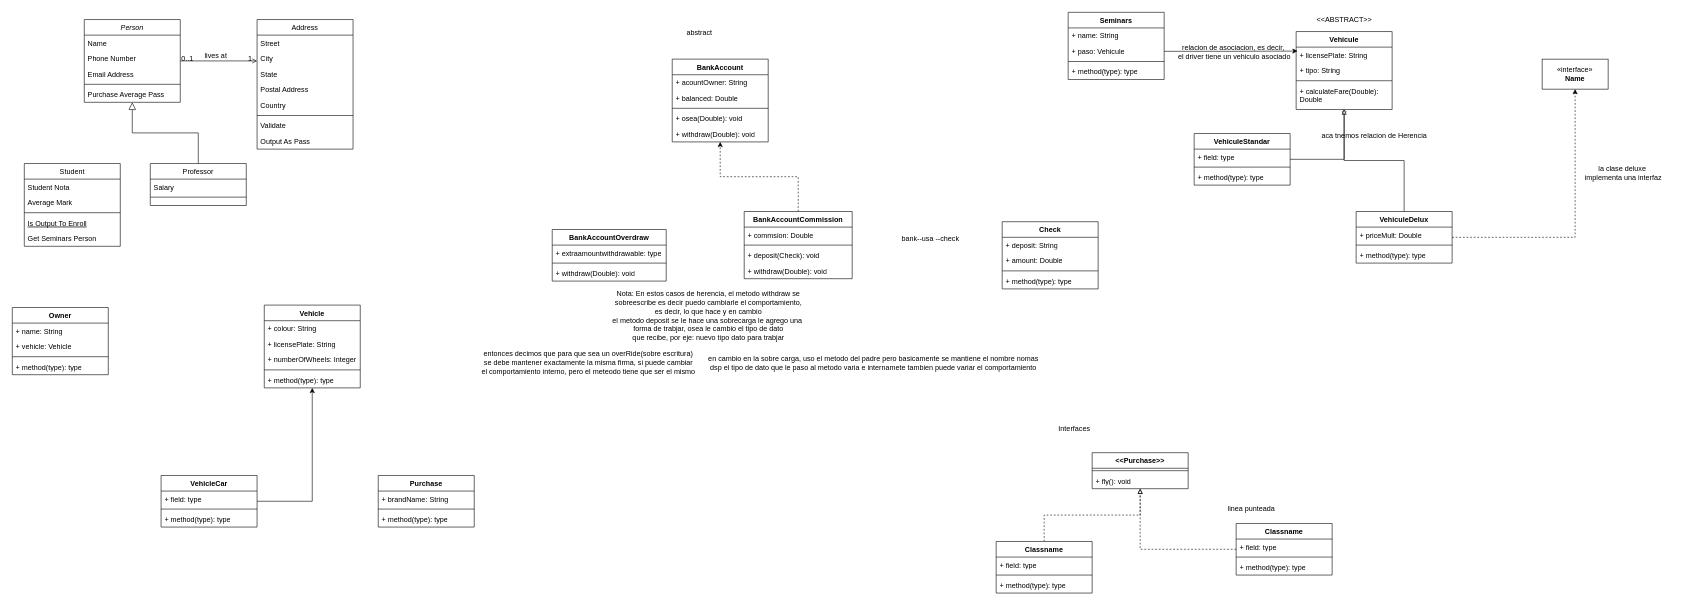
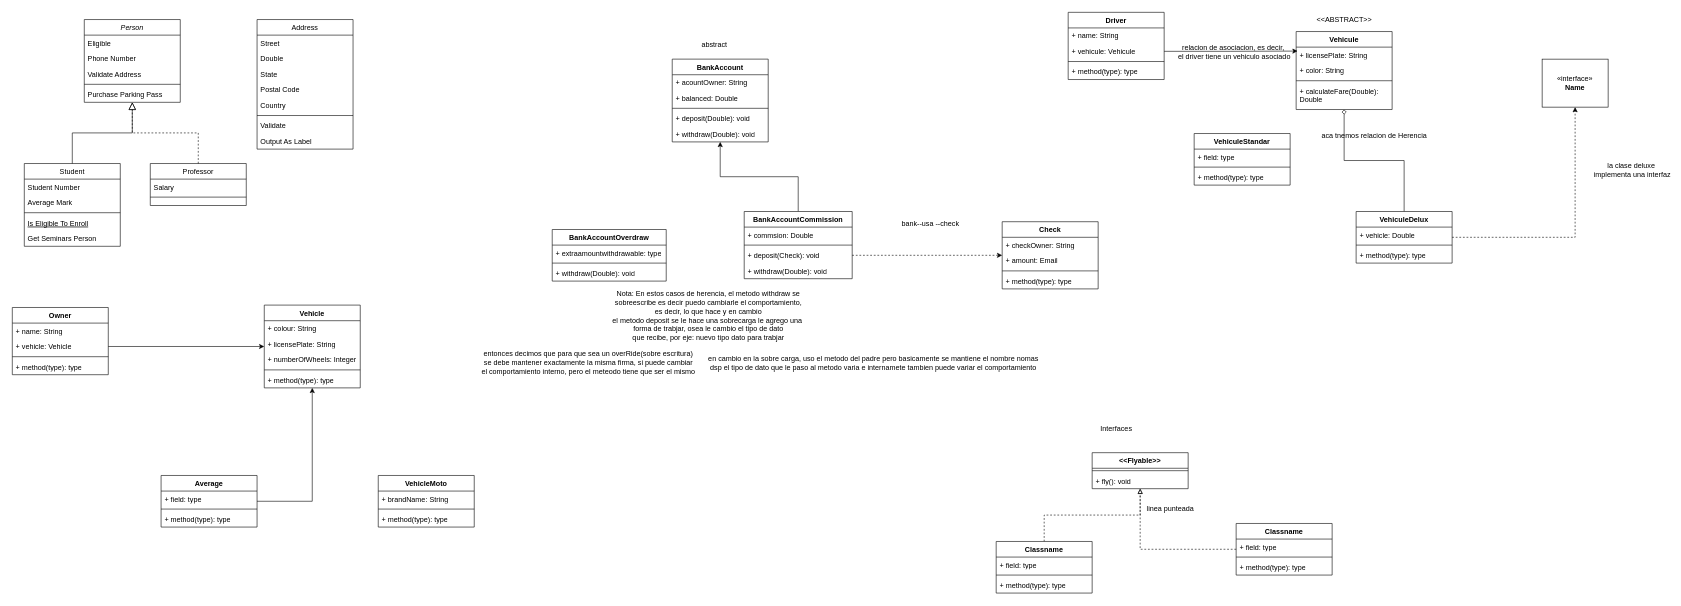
node "Seminars": label "Seminars" -> "Driver"
node "abstract": moved (699, 33) -> (714, 45)
node "Name": label "Name" -> "Eligible"
node "+ paso: Vehicule": label "+ paso: Vehicule" -> "+ vehicule: Vehicule"
node "City": label "City" -> "Double"
edge "Person" -> "Address": removed, labels "0..1", "lives at", "1"
node "+ tipo: String": label "+ tipo: String" -> "+ color: String"
node "Email Address": label "Email Address" -> "Validate Address"
node "«interface» Name": size 66x30 -> 66x48
node "Postal Address": label "Postal Address" -> "Postal Code"
node "Purchase Average Pass": label "Purchase Average Pass" -> "Purchase Parking Pass"
node "+ osea(Double): void": label "+ osea(Double): void" -> "+ deposit(Double): void"
edge "Student" -> "Person": added
edge "Professor" -> "Person": style solid -> dashed
node "Output As Pass": label "Output As Pass" -> "Output As Label"
edge "VehiculeStandar" -> "Vehicule": removed
node "la clase deluxe implementa una interfaz": moved (1623, 173) -> (1632, 170)
edge "BankAccountCommission" -> "BankAccount": style dashed -> solid
node "Student Nota": label "Student Nota" -> "Student Number"
node "Is Output To Enroll": label "Is Output To Enroll" -> "Is Eligible To Enroll"
node "+ priceMult: Double": label "+ priceMult: Double" -> "+ vehicle: Double"
node "bank--usa --check": moved (930, 239) -> (930, 224)
node "+ deposit: String": label "+ deposit: String" -> "+ checkOwner: String"
edge "+ deposit(Check): void" -> "Check": added
node "+ amount: Double": label "+ amount: Double" -> "+ amount: Email"
edge "+ vehicle: Vehicle" -> "Vehicle": added
node "Interfaces": moved (1074, 429) -> (1116, 429)
node "<<Purchase>>": label "<<Purchase>>" -> "<<Flyable>>"
node "VehicleCar": label "VehicleCar" -> "Average"
node "Purchase": label "Purchase" -> "VehicleMoto"
node "linea punteada": moved (1251, 509) -> (1170, 509)
